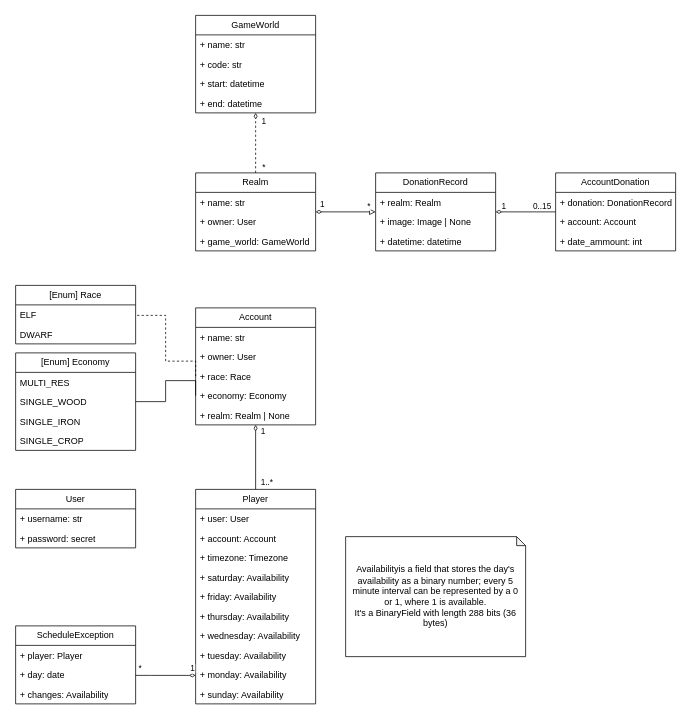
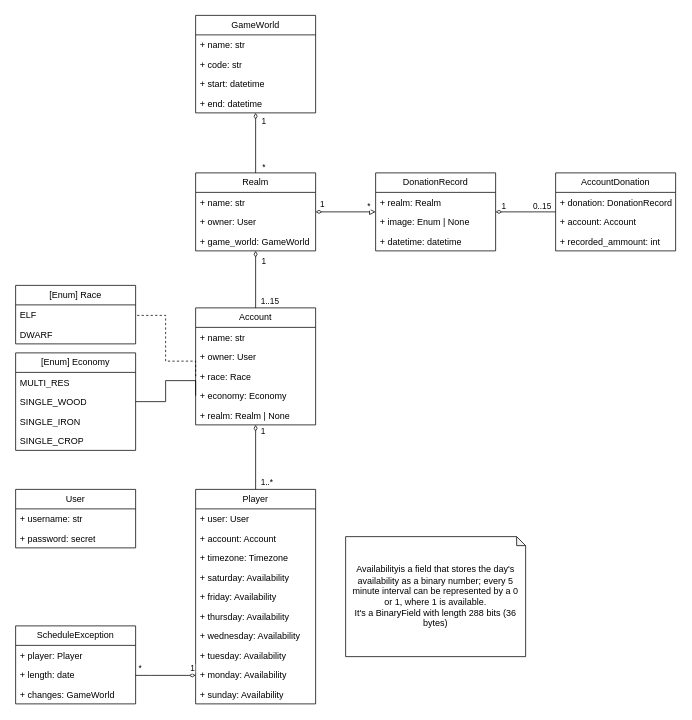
edge "Realm" -> "GameWorld": style dashed -> solid
node "+ image: Image | None": label "+ image: Image | None" -> "+ image: Enum | None"
node "+ date_ammount: int": label "+ date_ammount: int" -> "+ recorded_ammount: int"
edge "Account" -> "Realm": added, labels "1..15", "1"
node "+ day: date": label "+ day: date" -> "+ length: date"
node "+ changes: Availability": label "+ changes: Availability" -> "+ changes: GameWorld"
